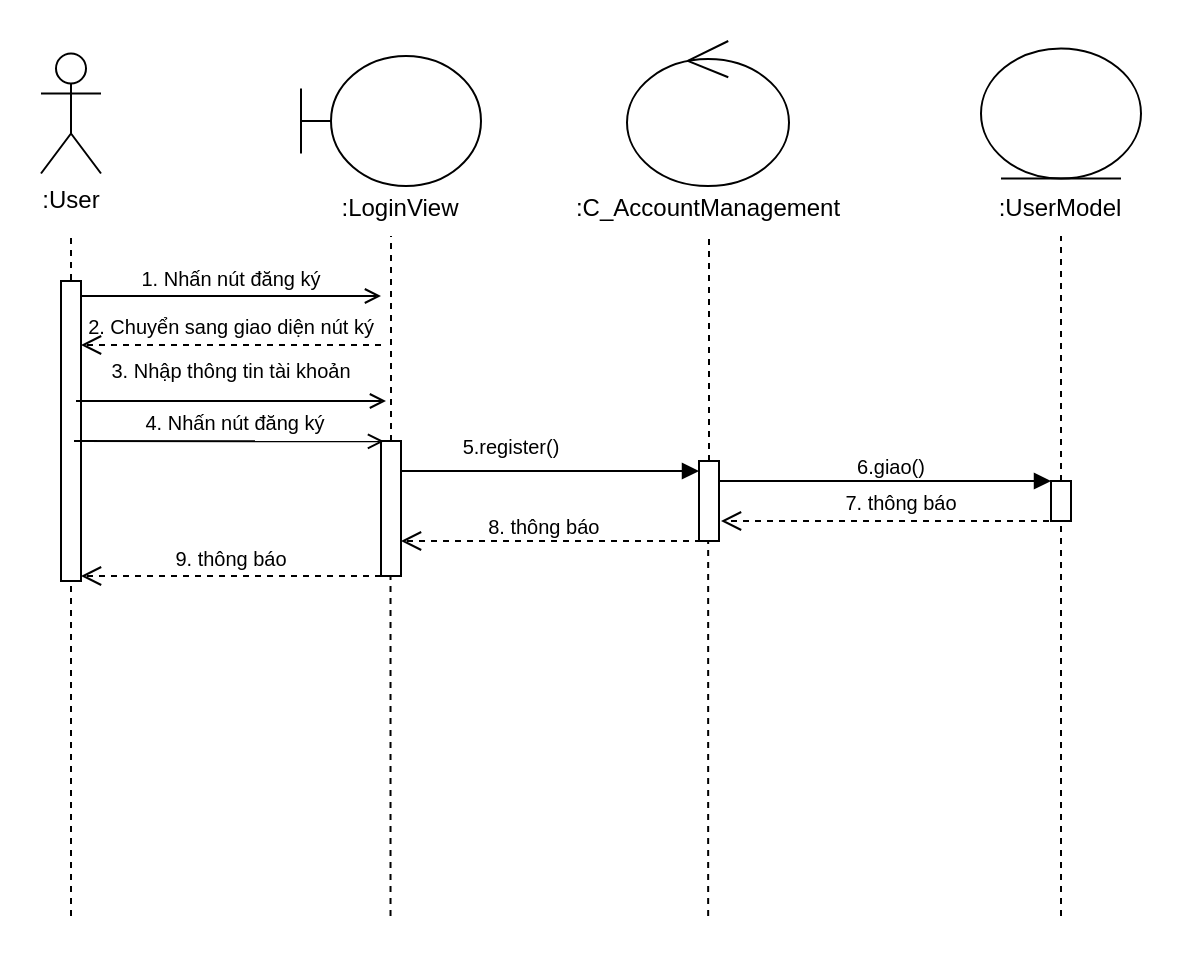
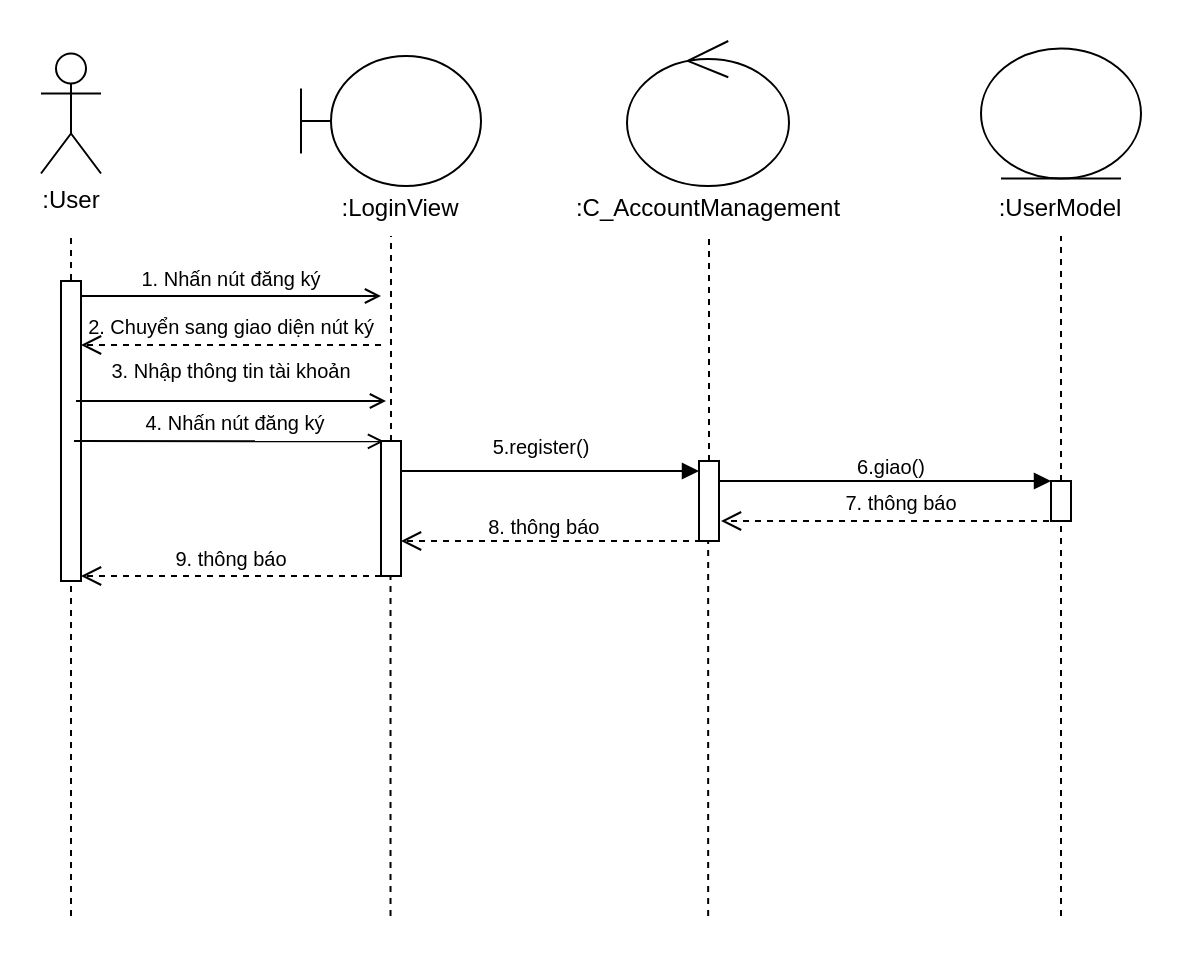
node "5.register()": moved (511, 446) -> (541, 446)
